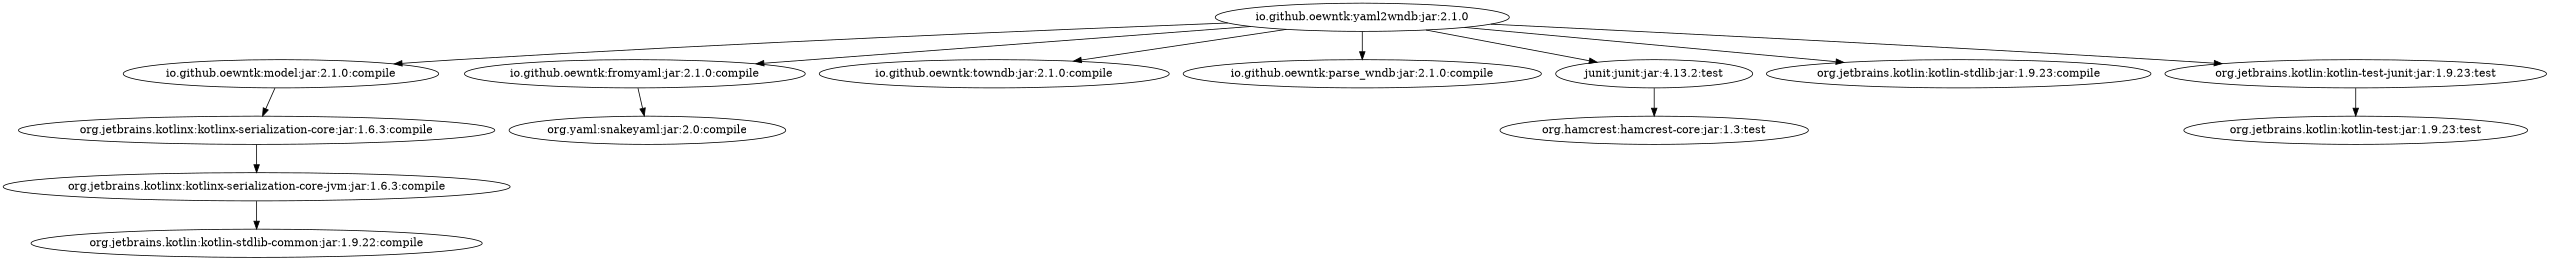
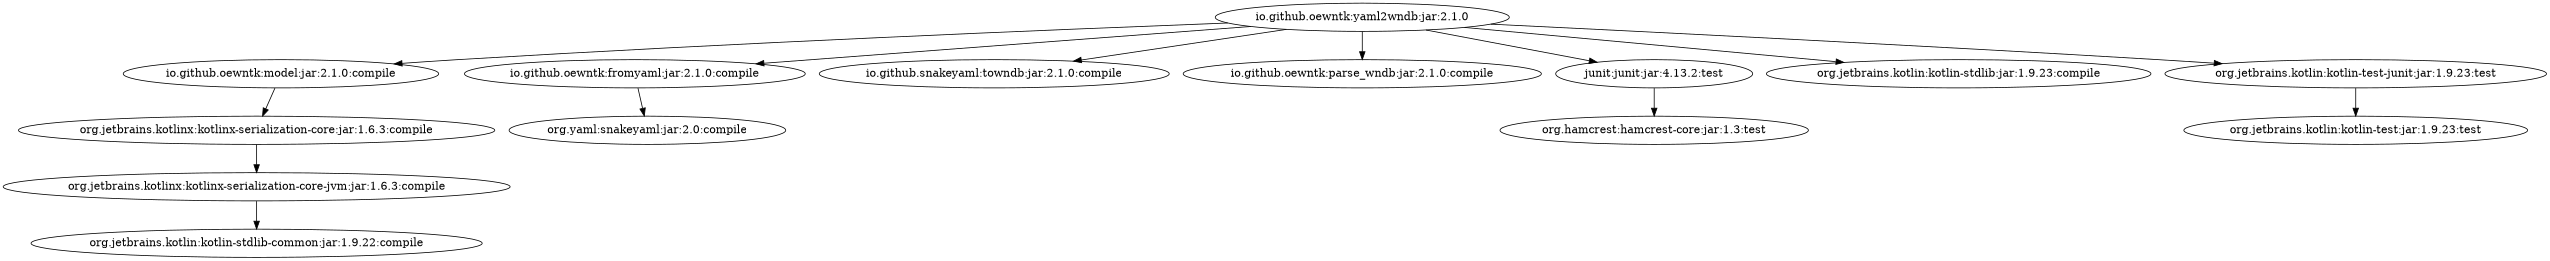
node "io.github.oewntk:towndb:jar:2.1.0:compile": label "io.github.oewntk:towndb:jar:2.1.0:compile" -> "io.github.snakeyaml:towndb:jar:2.1.0:compile"
